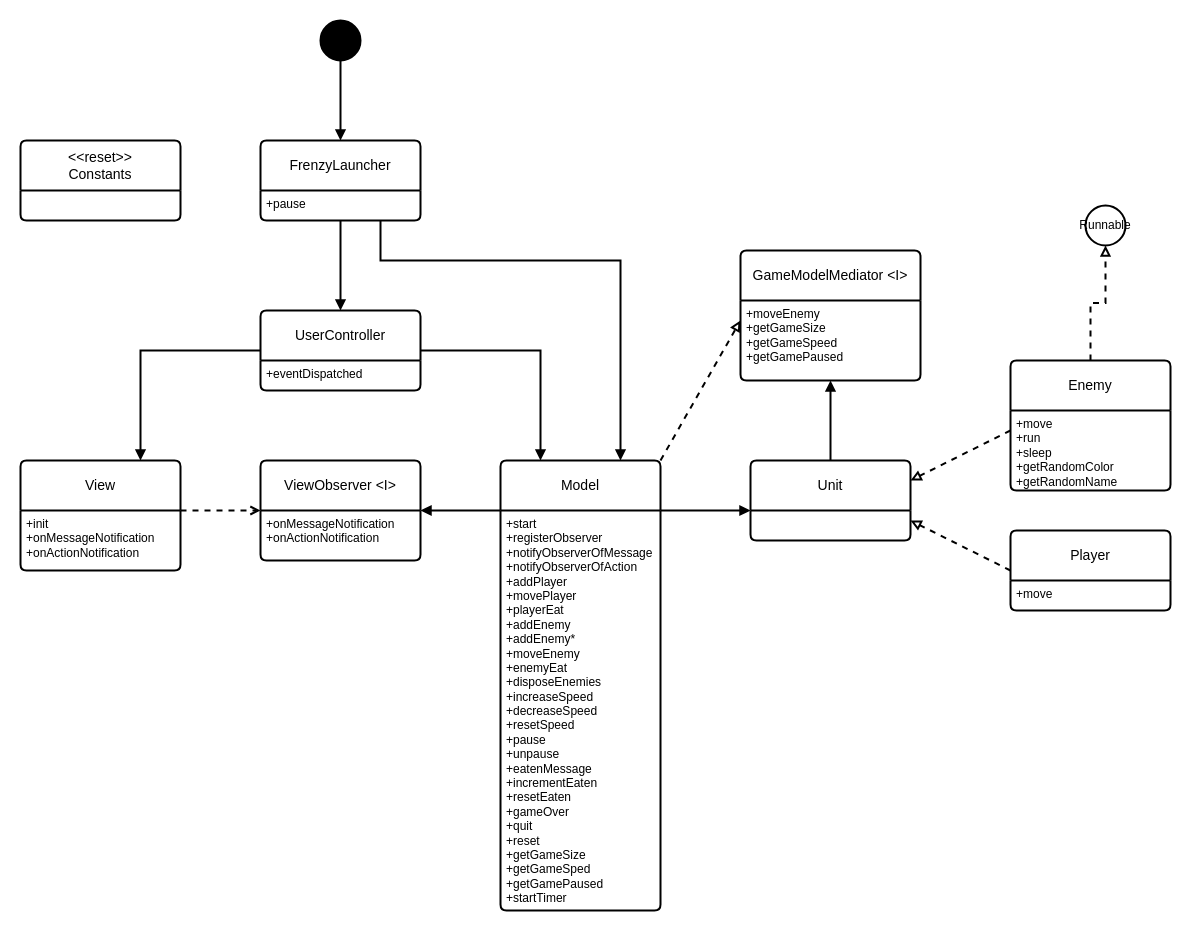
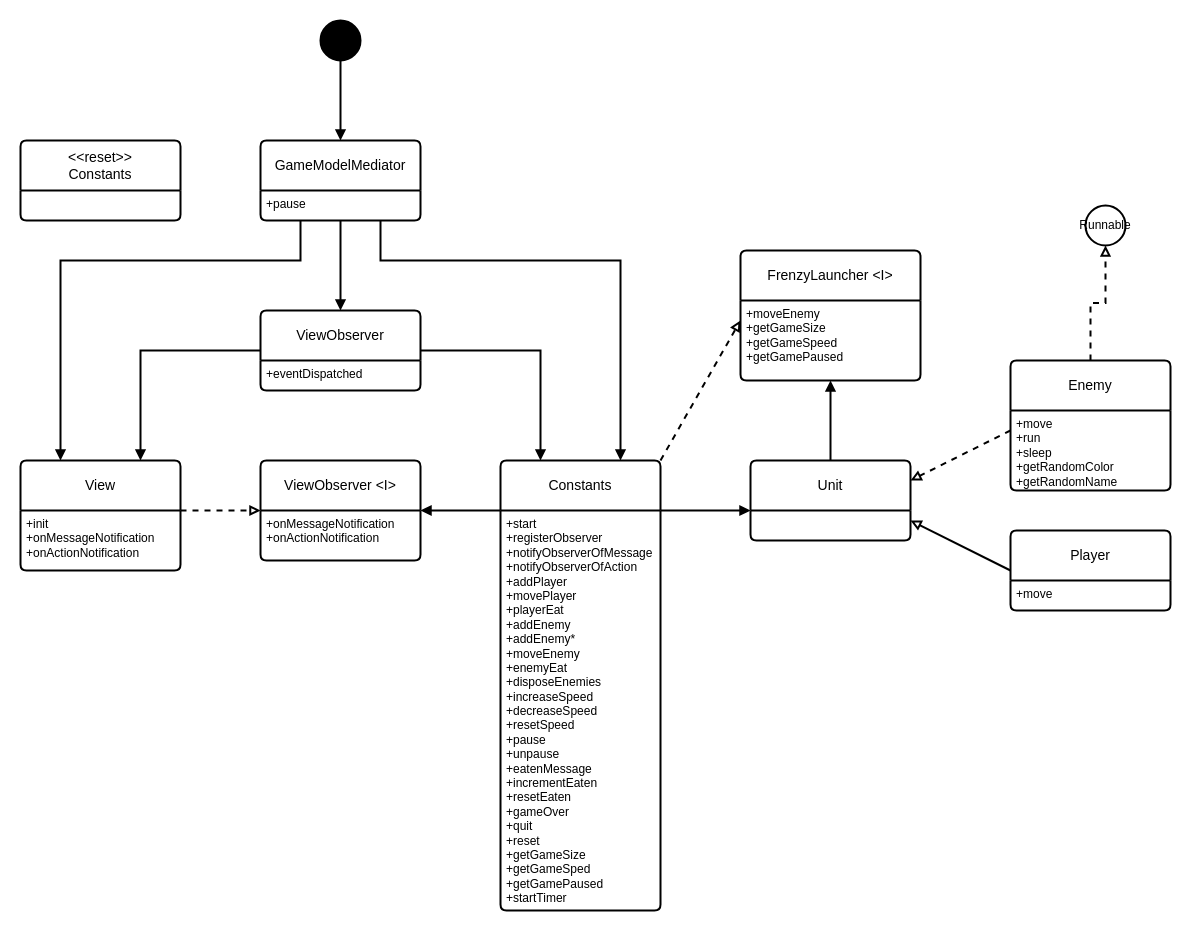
node "FrenzyLauncher": label "FrenzyLauncher" -> "GameModelMediator"
edge "+pause" -> "View": added
node "GameModelMediator <I>": label "GameModelMediator <I>" -> "FrenzyLauncher <I>"
node "UserController": label "UserController" -> "ViewObserver"
node "Model": label "Model" -> "Constants"
edge "+init +onMessageNotification +onActionNotification" -> "+onMessageNotification +onActionNotification": arrowhead open -> block
edge "Player" -> "Unit": style dashed -> solid
